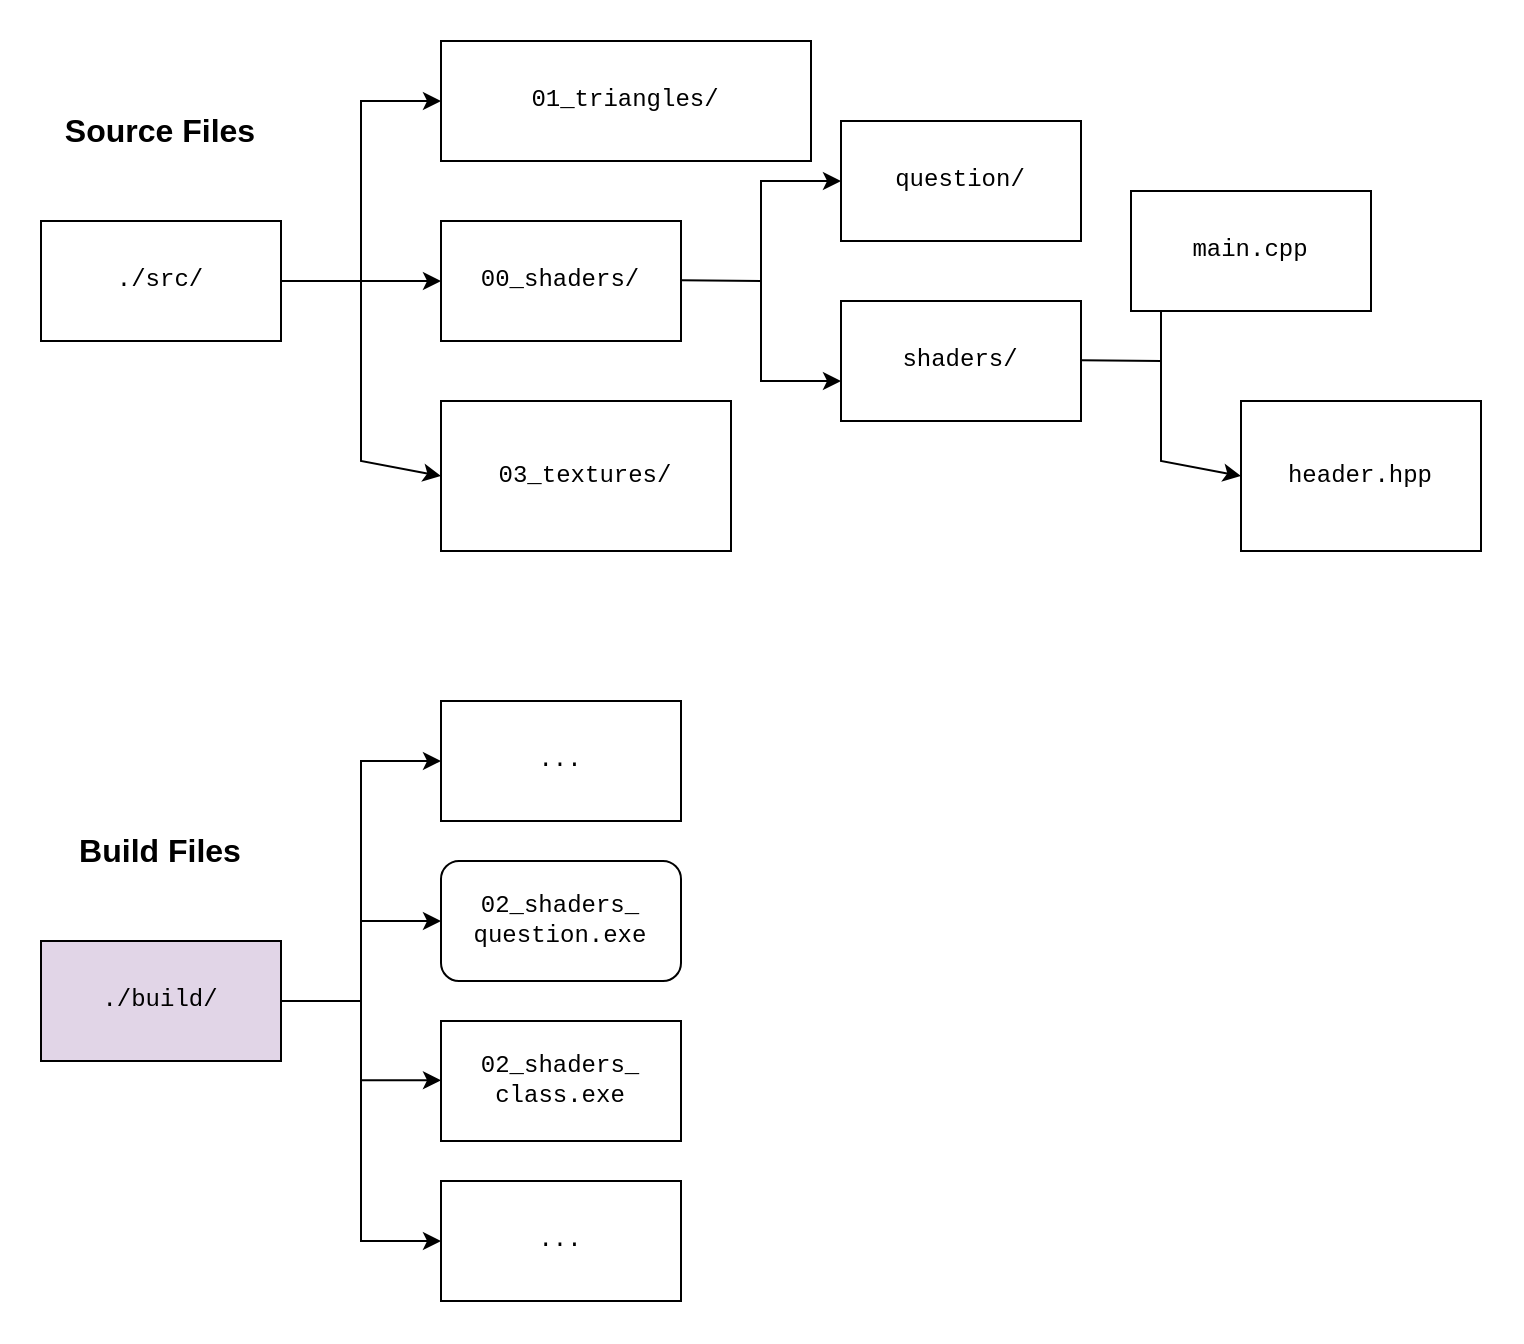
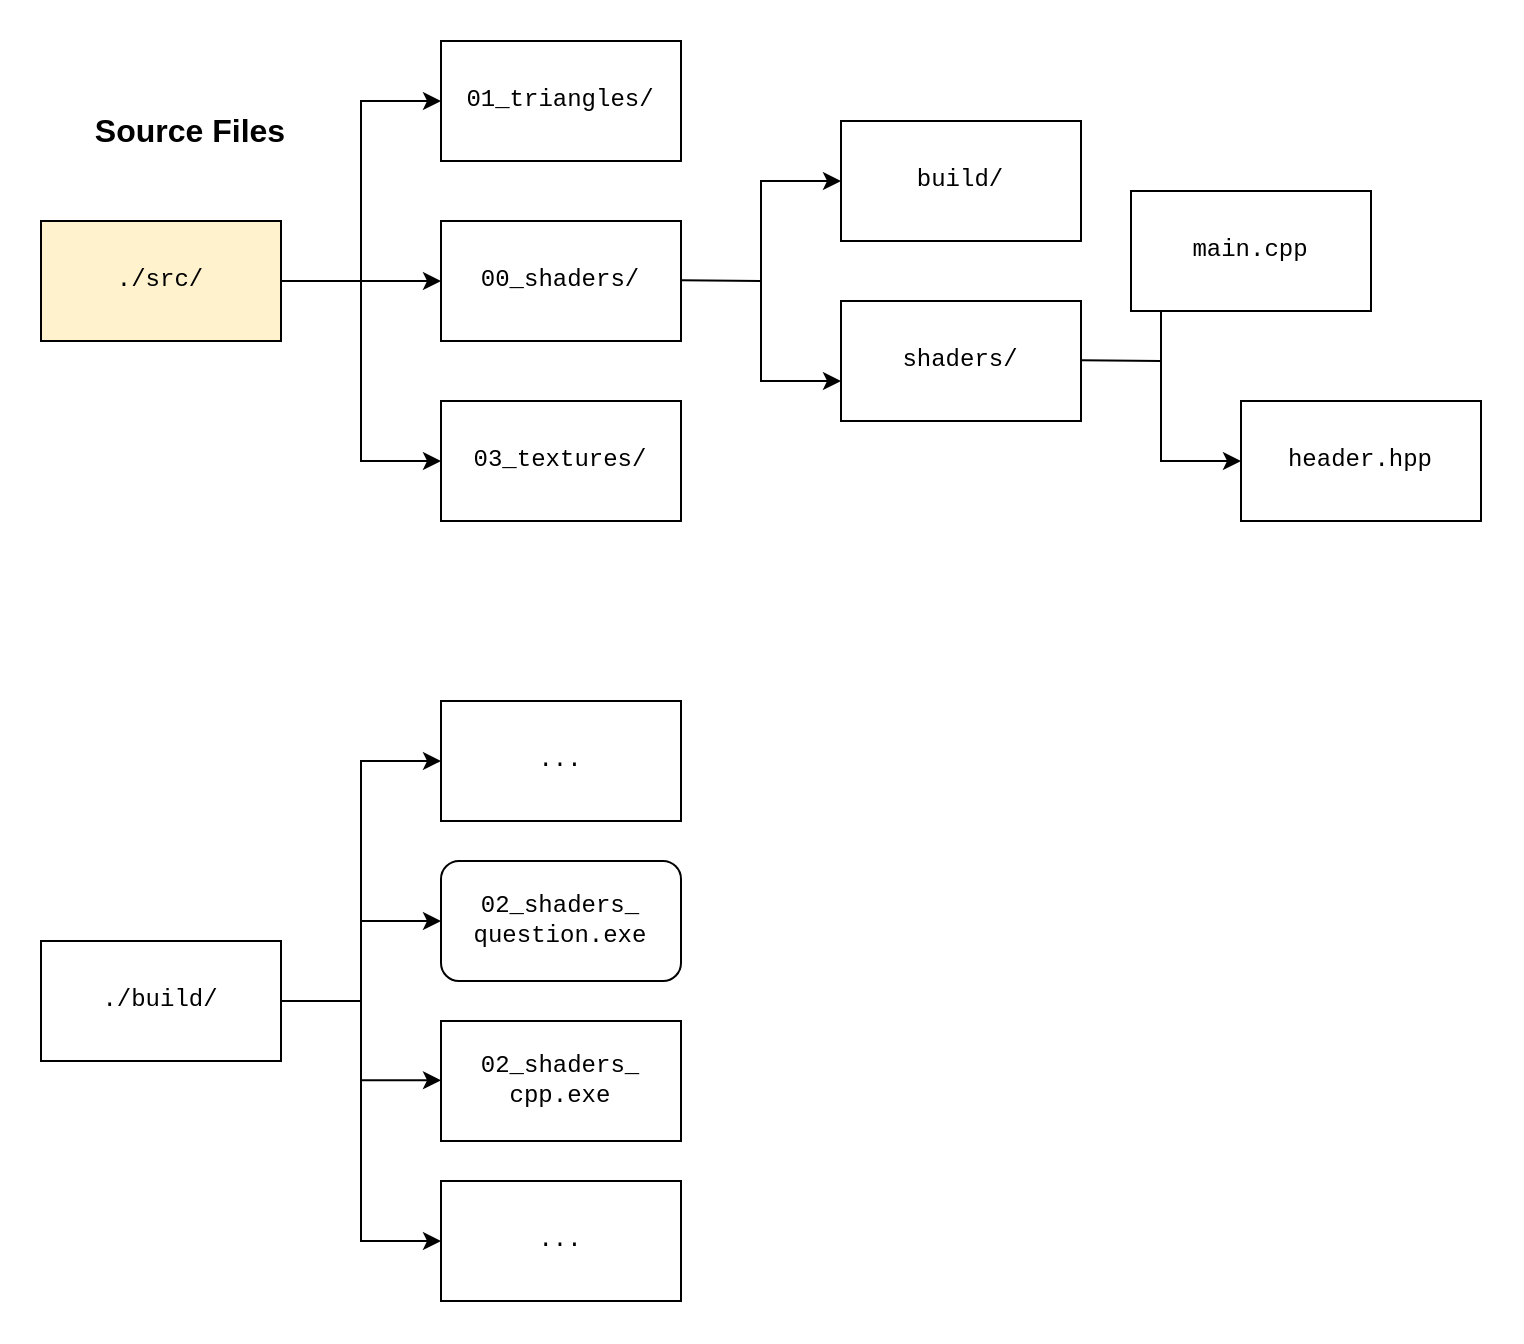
node "01_triangles/": size 370x120 -> 240x120
node "Source Files": moved (161, 131) -> (191, 131)
node "question/": label "question/" -> "build/"
node "./src/": fillcolor #ffffff -> #fff2cc
node "03_textures/": size 290x150 -> 240x120
node "header.hpp": size 240x150 -> 240x120
node "Build Files": removed
node "./build/": fillcolor #e1d5e7 -> #ffffff
node "02_shaders_ class.exe": label "02_shaders_ class.exe" -> "02_shaders_ cpp.exe"
